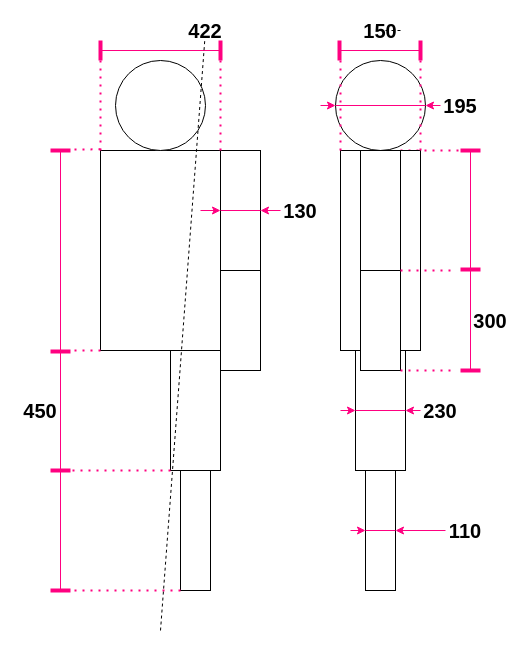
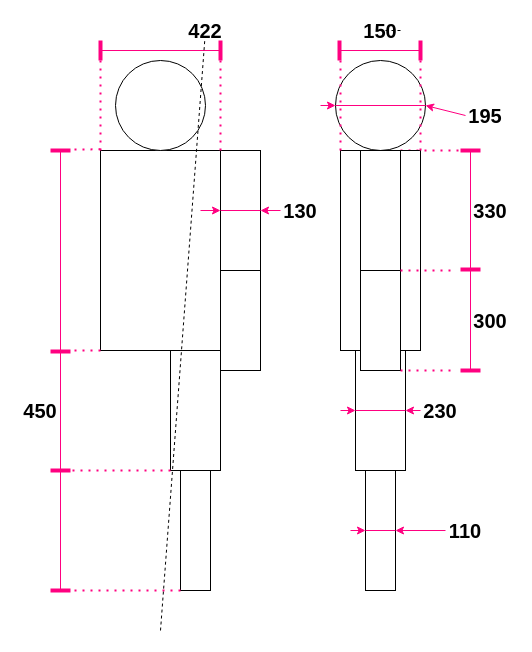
node "195": moved (461, 106) -> (486, 116)
node "330": added
